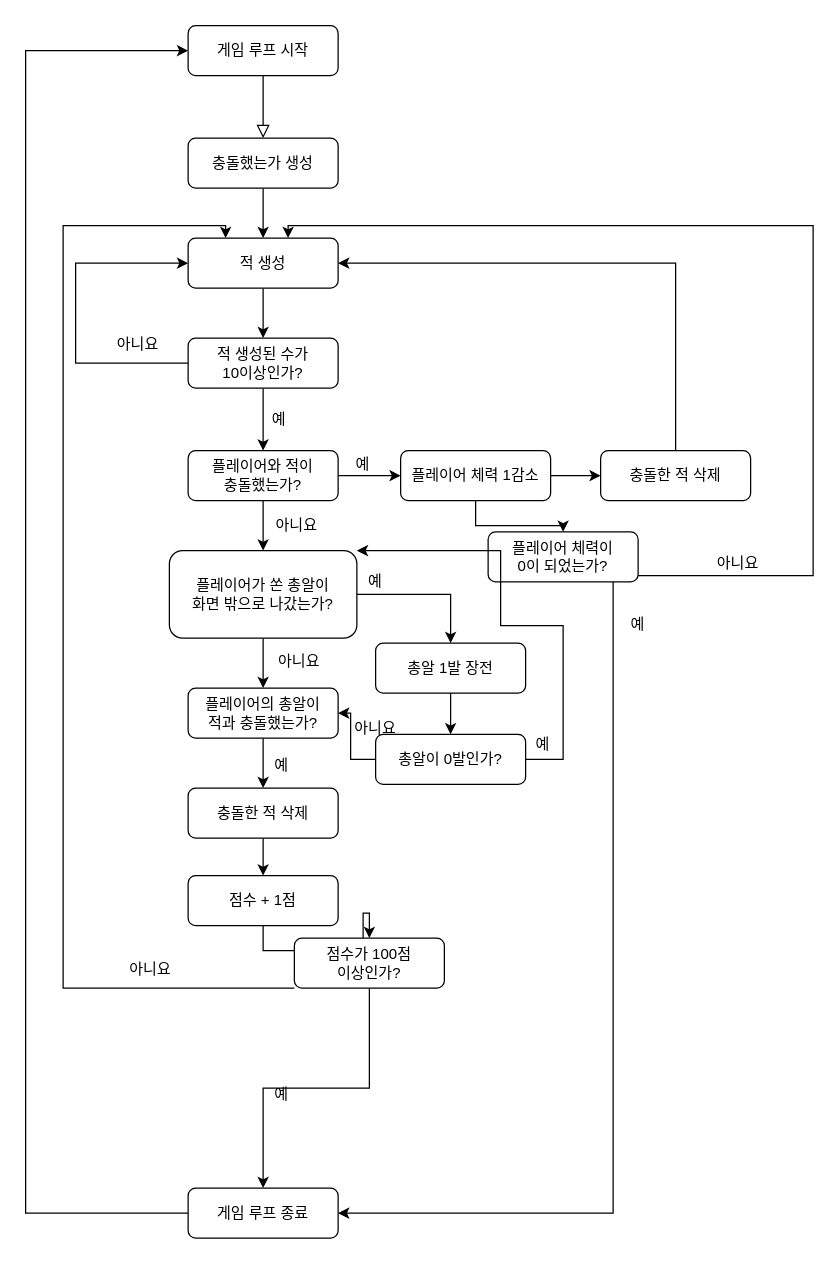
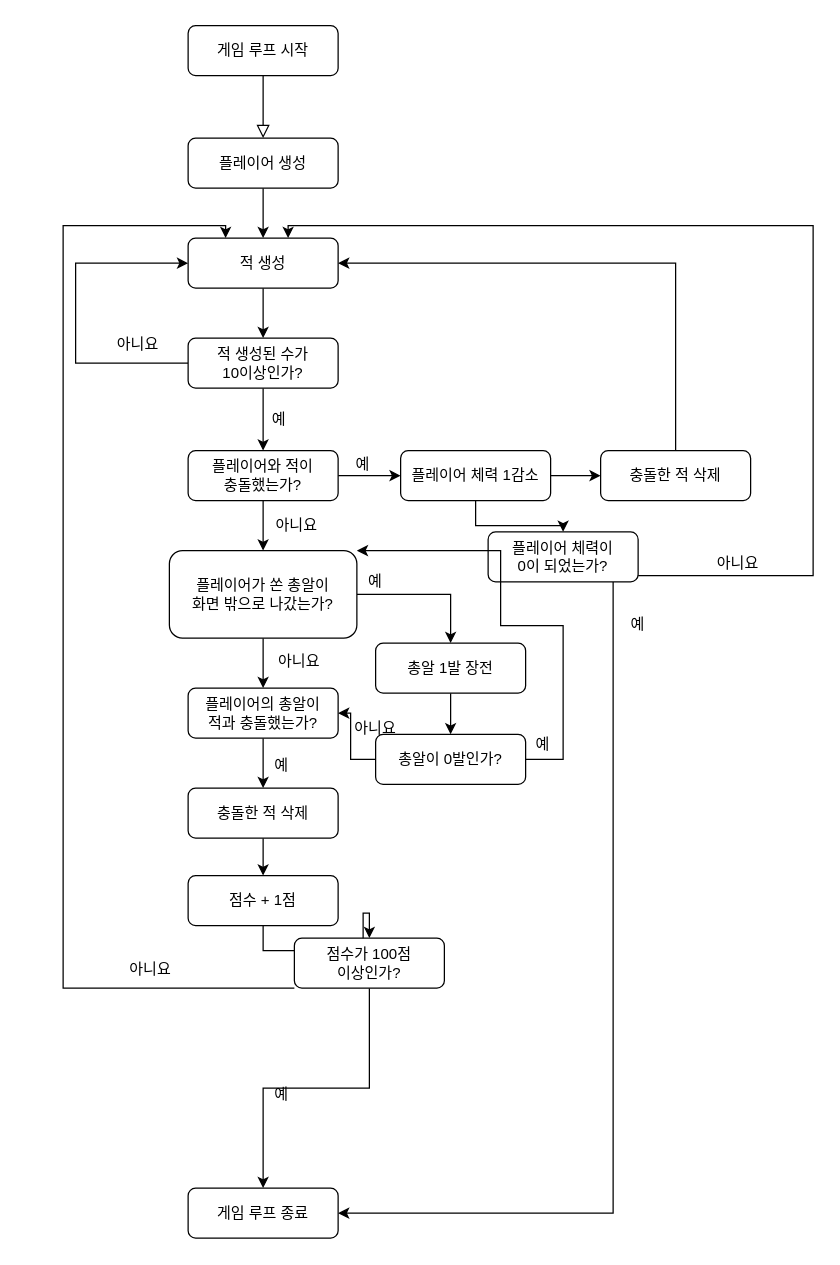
node "충돌했는가 생성": label "충돌했는가 생성" -> "플레이어 생성"
edge "게임 루프 종료" -> "게임 루프 시작": removed
